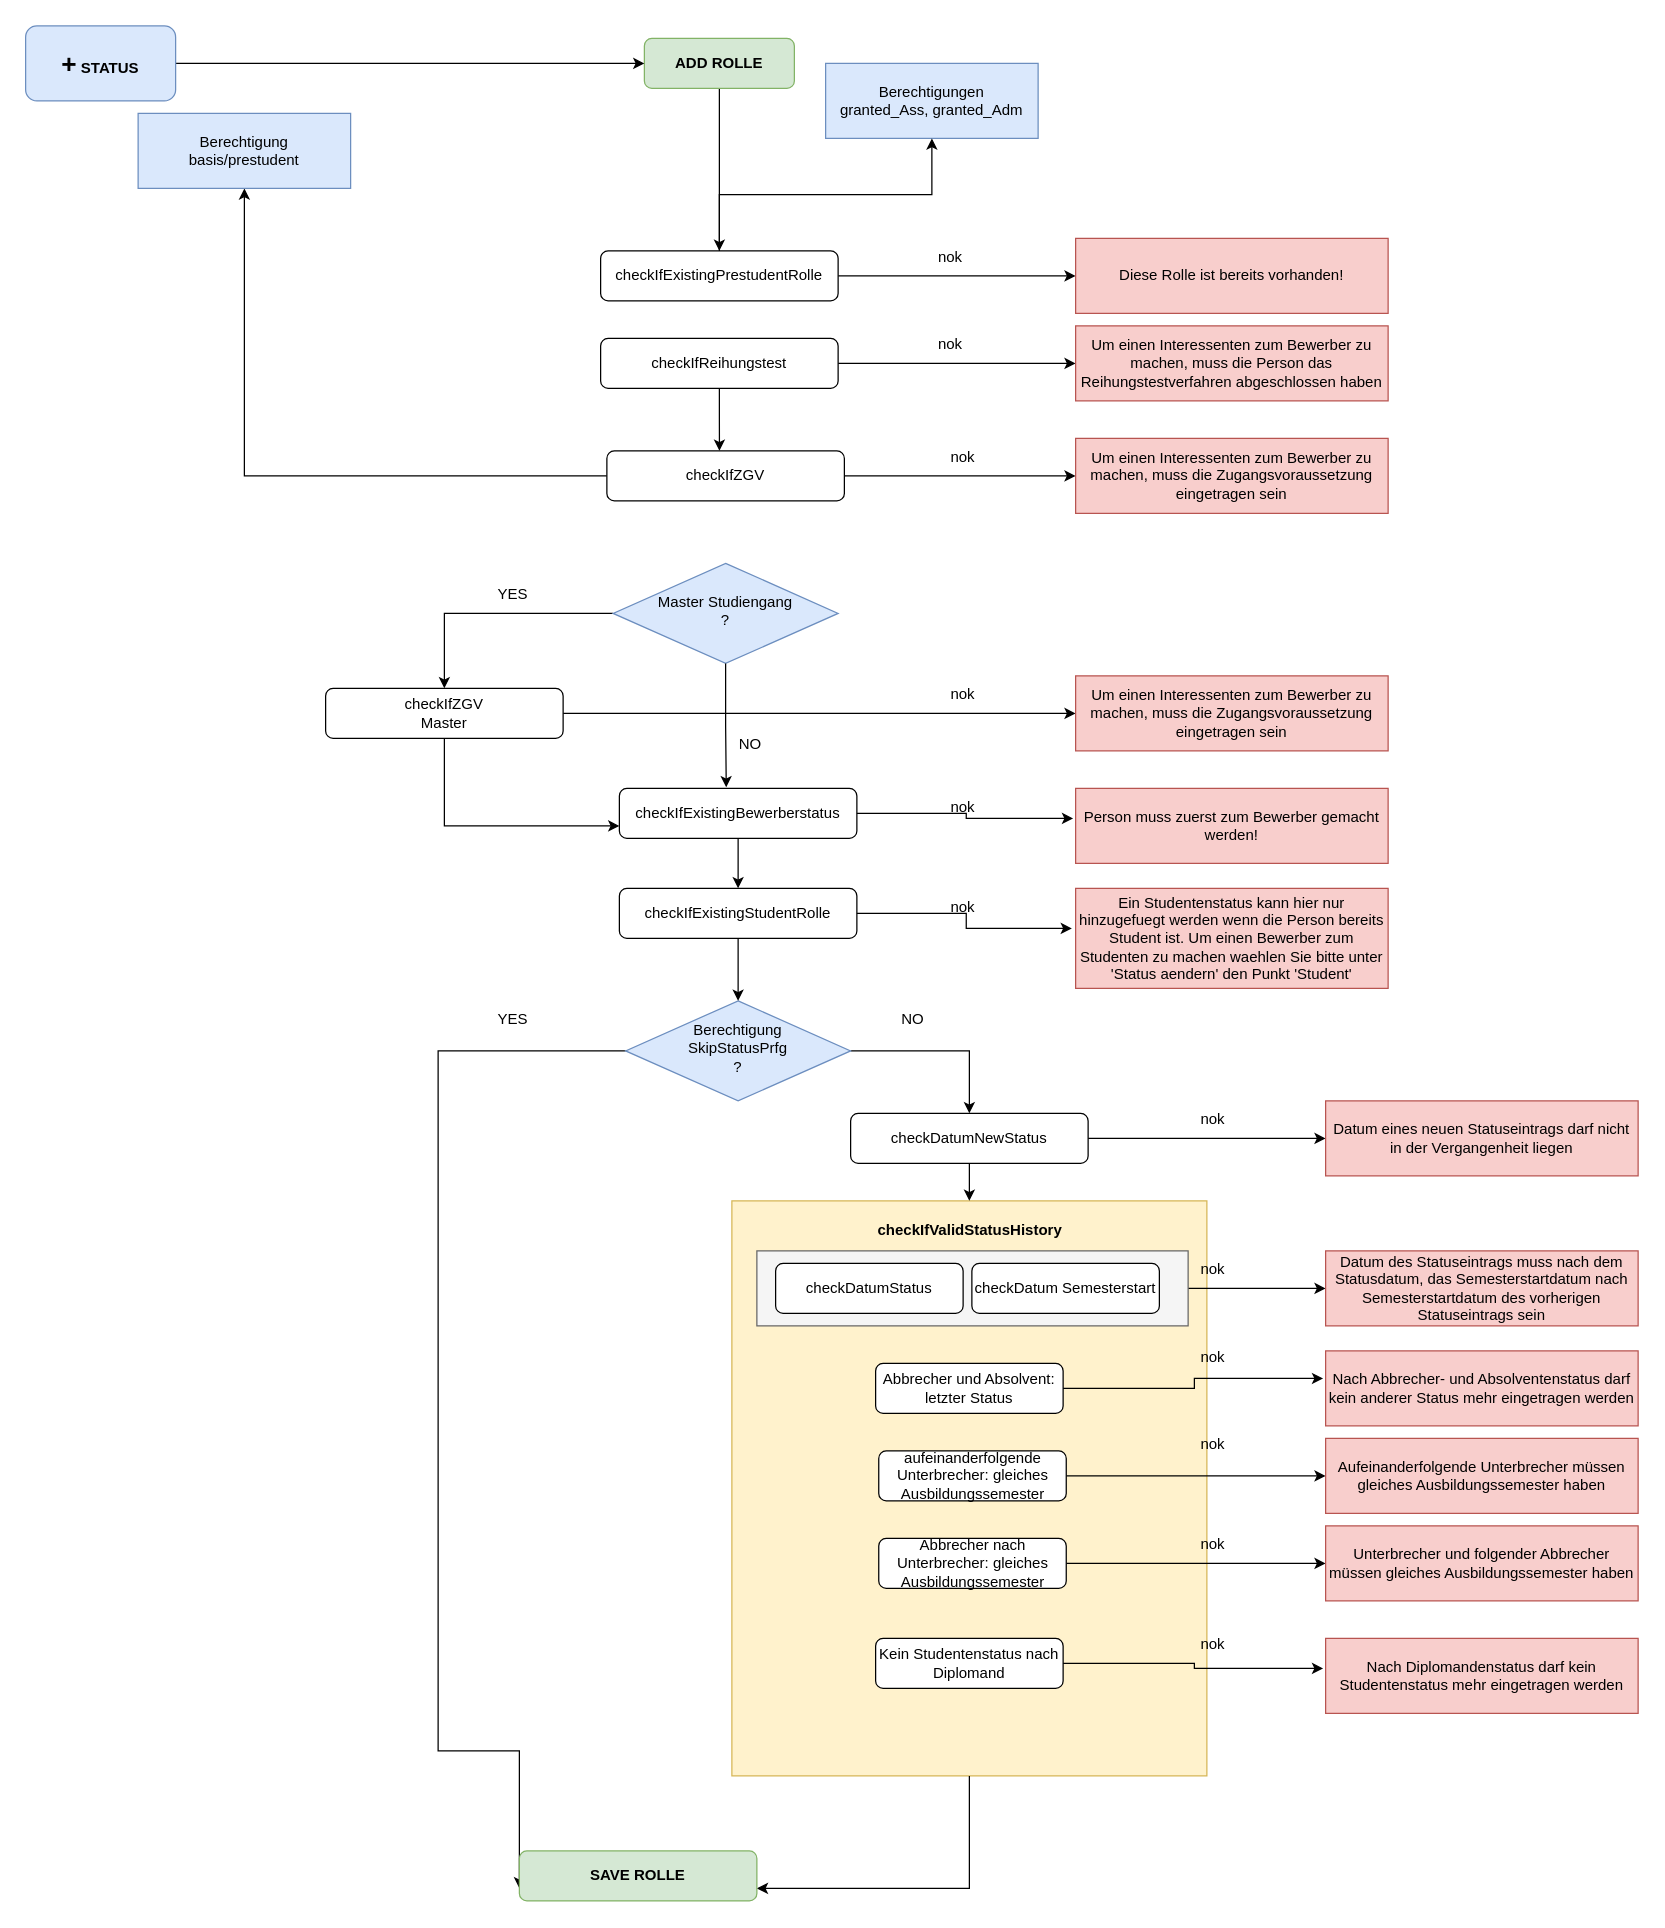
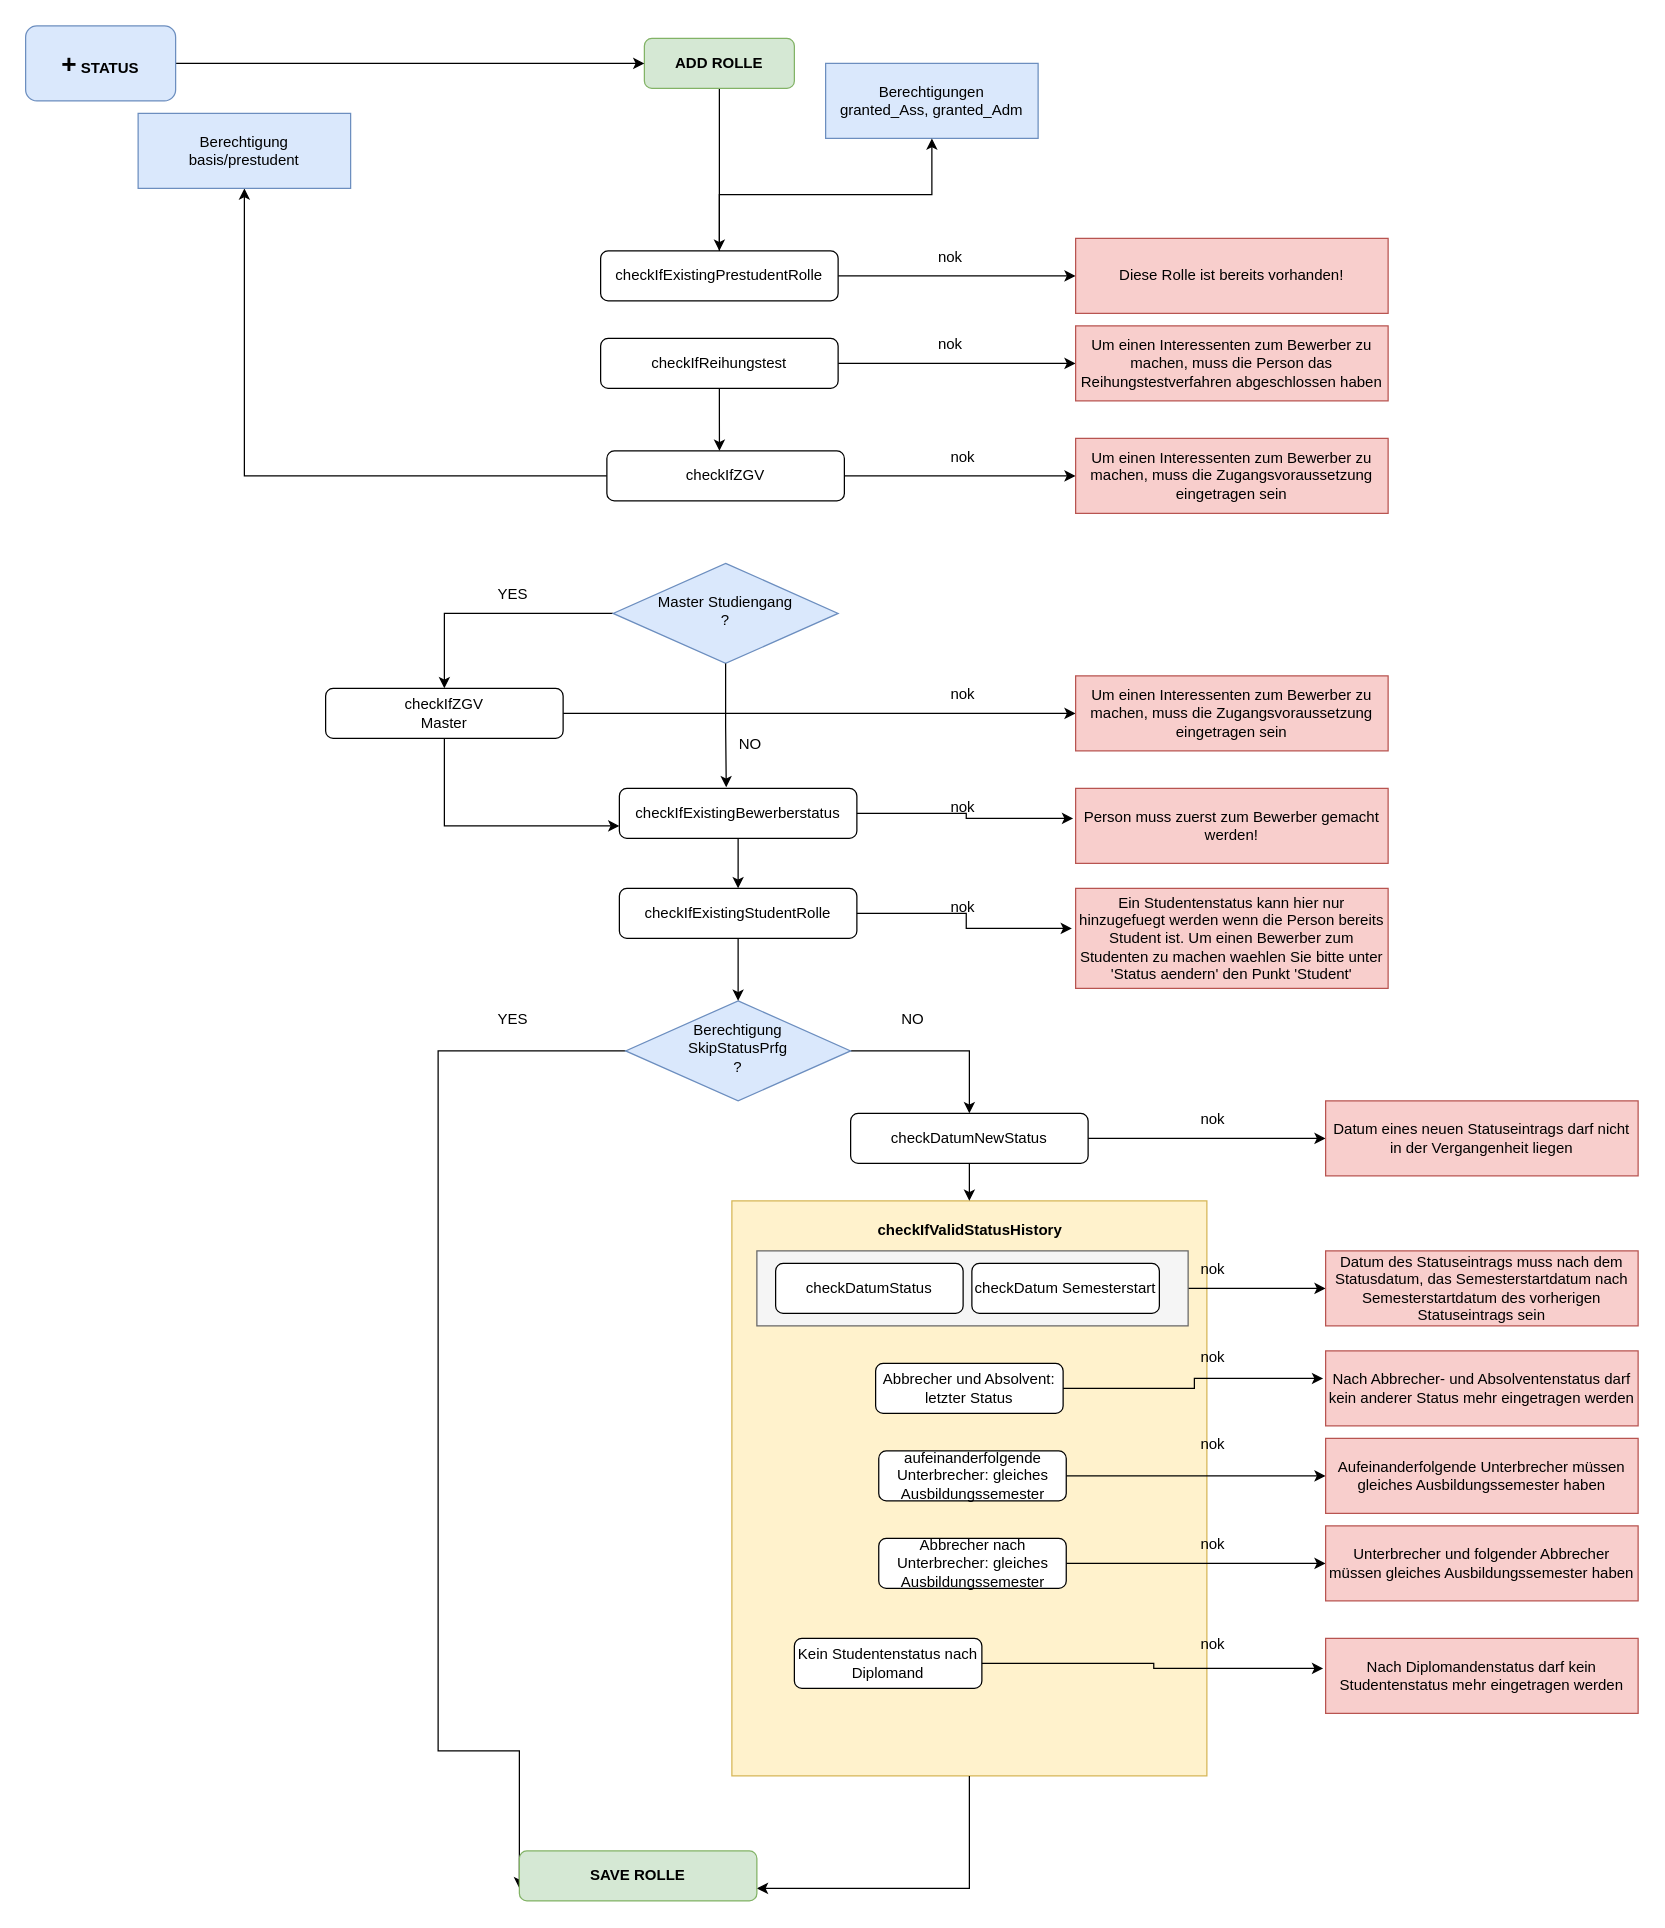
node "Kein Studentenstatus nach Diplomand": moved (969, 1663) -> (888, 1663)
